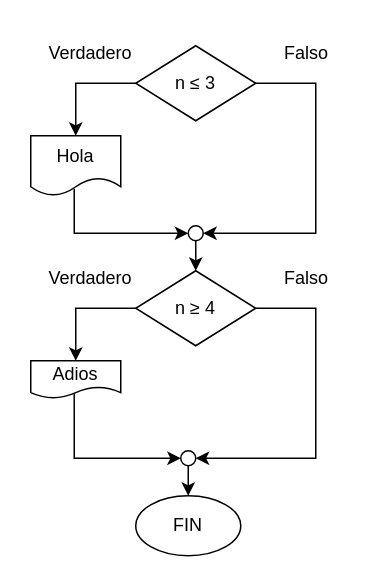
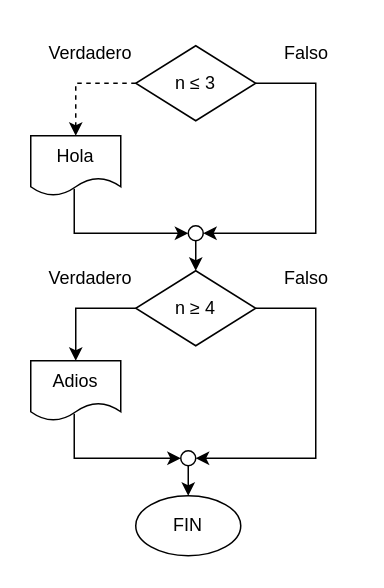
edge "n ≤ 3" -> "Hola": style solid -> dashed
node "Adios": size 90x38 -> 90x60
